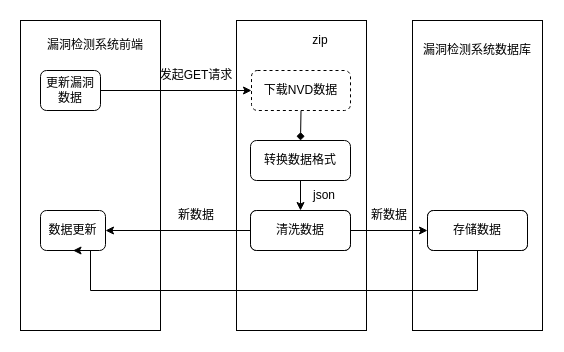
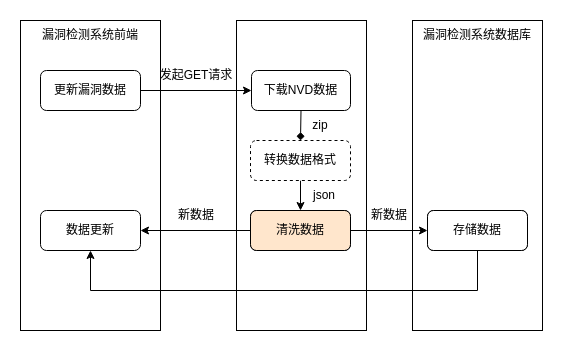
node "zip": moved (321, 41) -> (321, 126)
node "漏洞检测系统前端": moved (96, 46) -> (91, 36)
node "漏洞检测系统数据库": moved (478, 51) -> (478, 36)
node "更新漏洞数据": size 60x40 -> 100x40
node "下载NVD数据": style dashed -> solid
node "转换数据格式": style solid -> dashed
node "数据更新": size 65x40 -> 100x40
node "清洗数据": fillcolor #ffffff -> #ffe6cc
